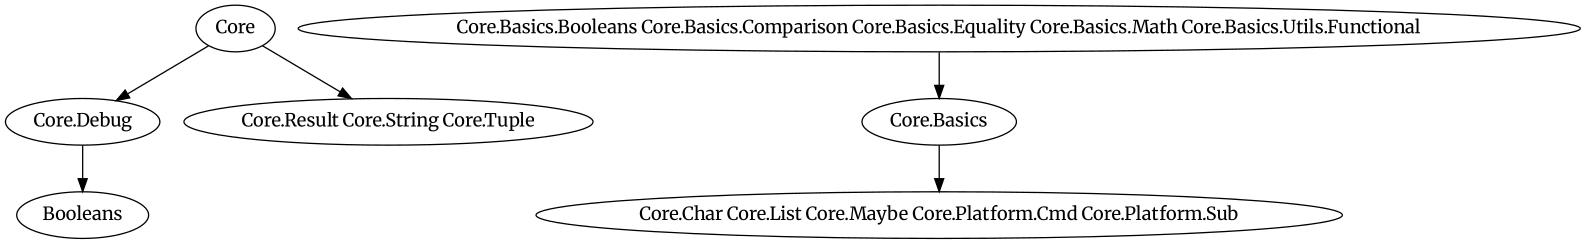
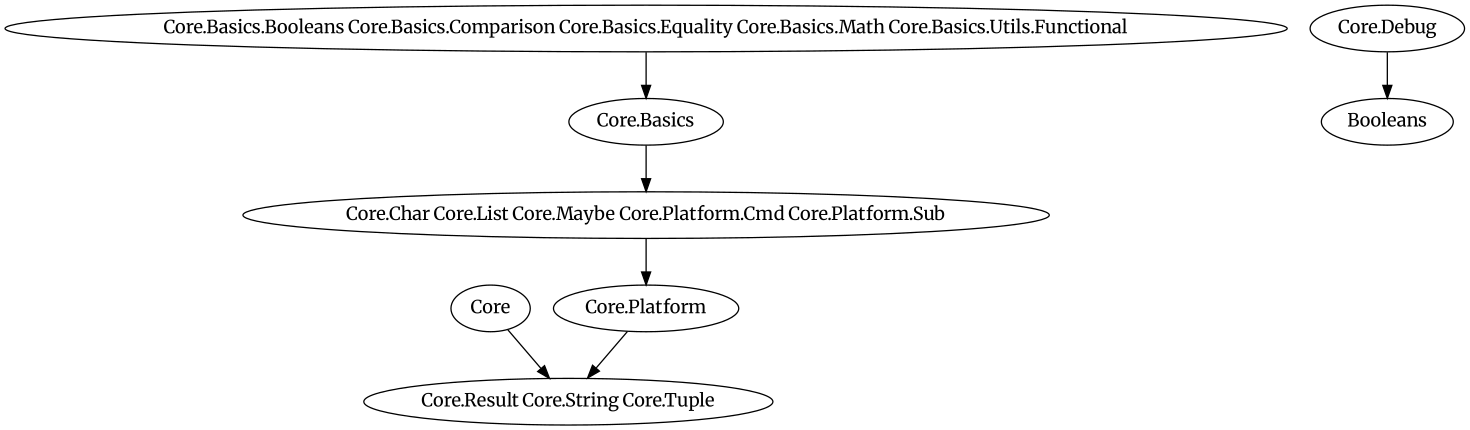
edge "Core" -> "Core.Debug": removed
node "Core.Platform": added
